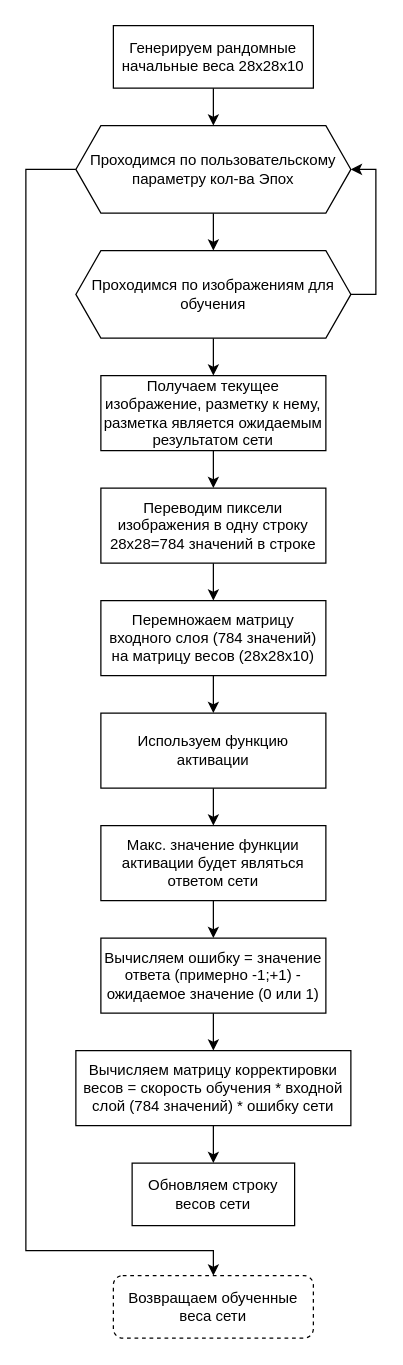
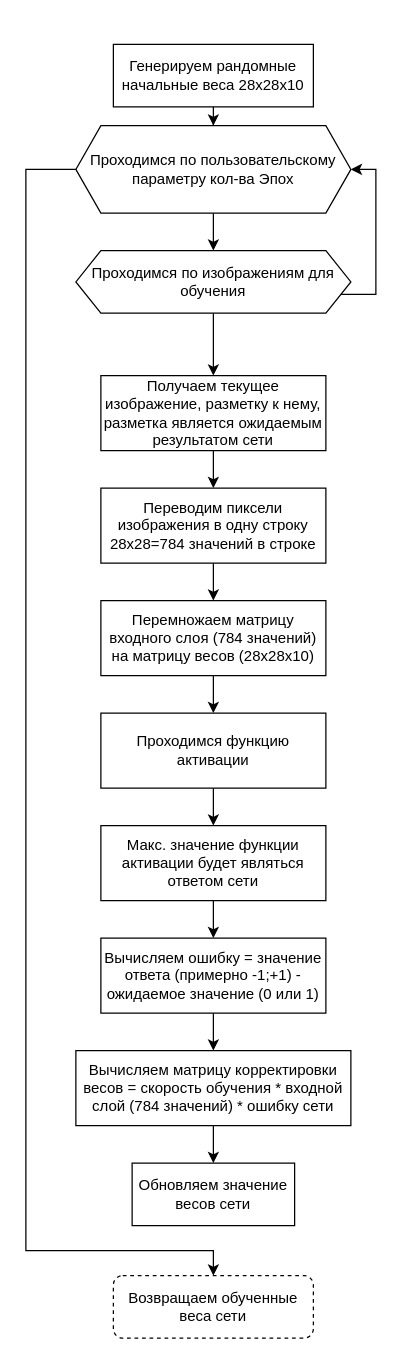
node "Генерируем рандомные начальные веса 28х28х10": moved (213, 57) -> (213, 76)
node "Проходимся по изображениям для обучения": size 275x88 -> 275x63
node "Используем функцию активации": label "Используем функцию активации" -> "Проходимся функцию активации"
node "Обновляем строку весов сети": label "Обновляем строку весов сети" -> "Обновляем значение весов сети"
